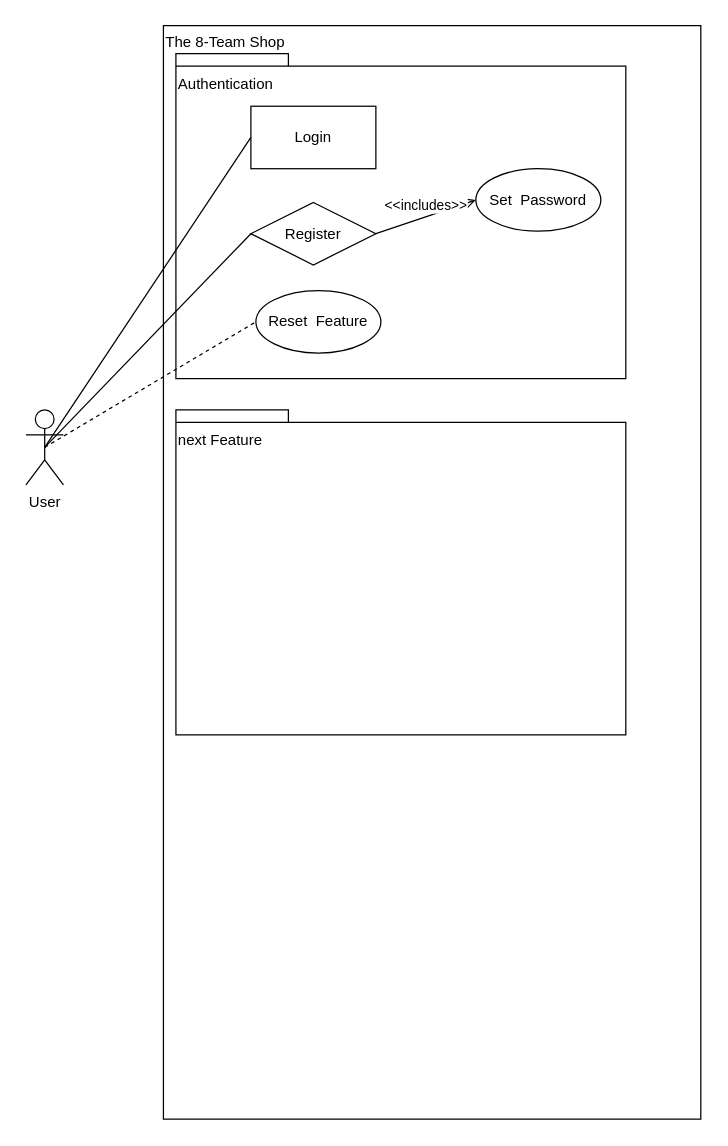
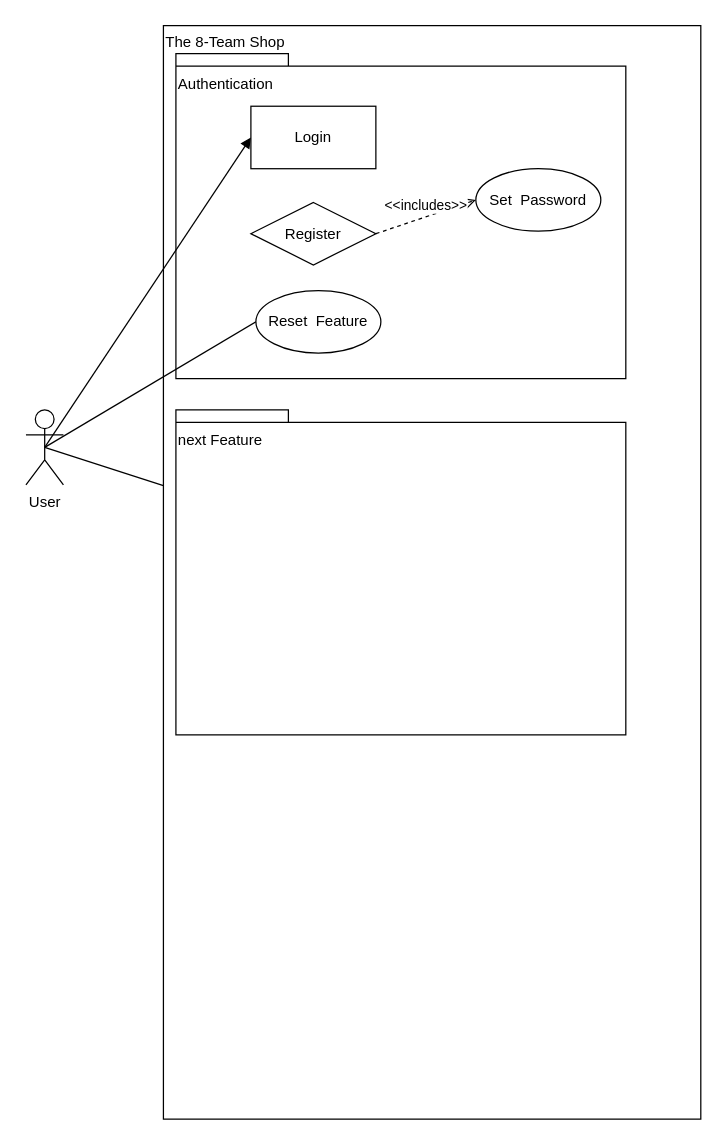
edge "Login" -- "User": arrowhead none -> block
edge "Register" -> "Set Password": style solid -> dashed
edge "Register" -- "User": now "The 8-Team Shop" -- "User"
edge "Reset Feature" -- "User": style dashed -> solid
